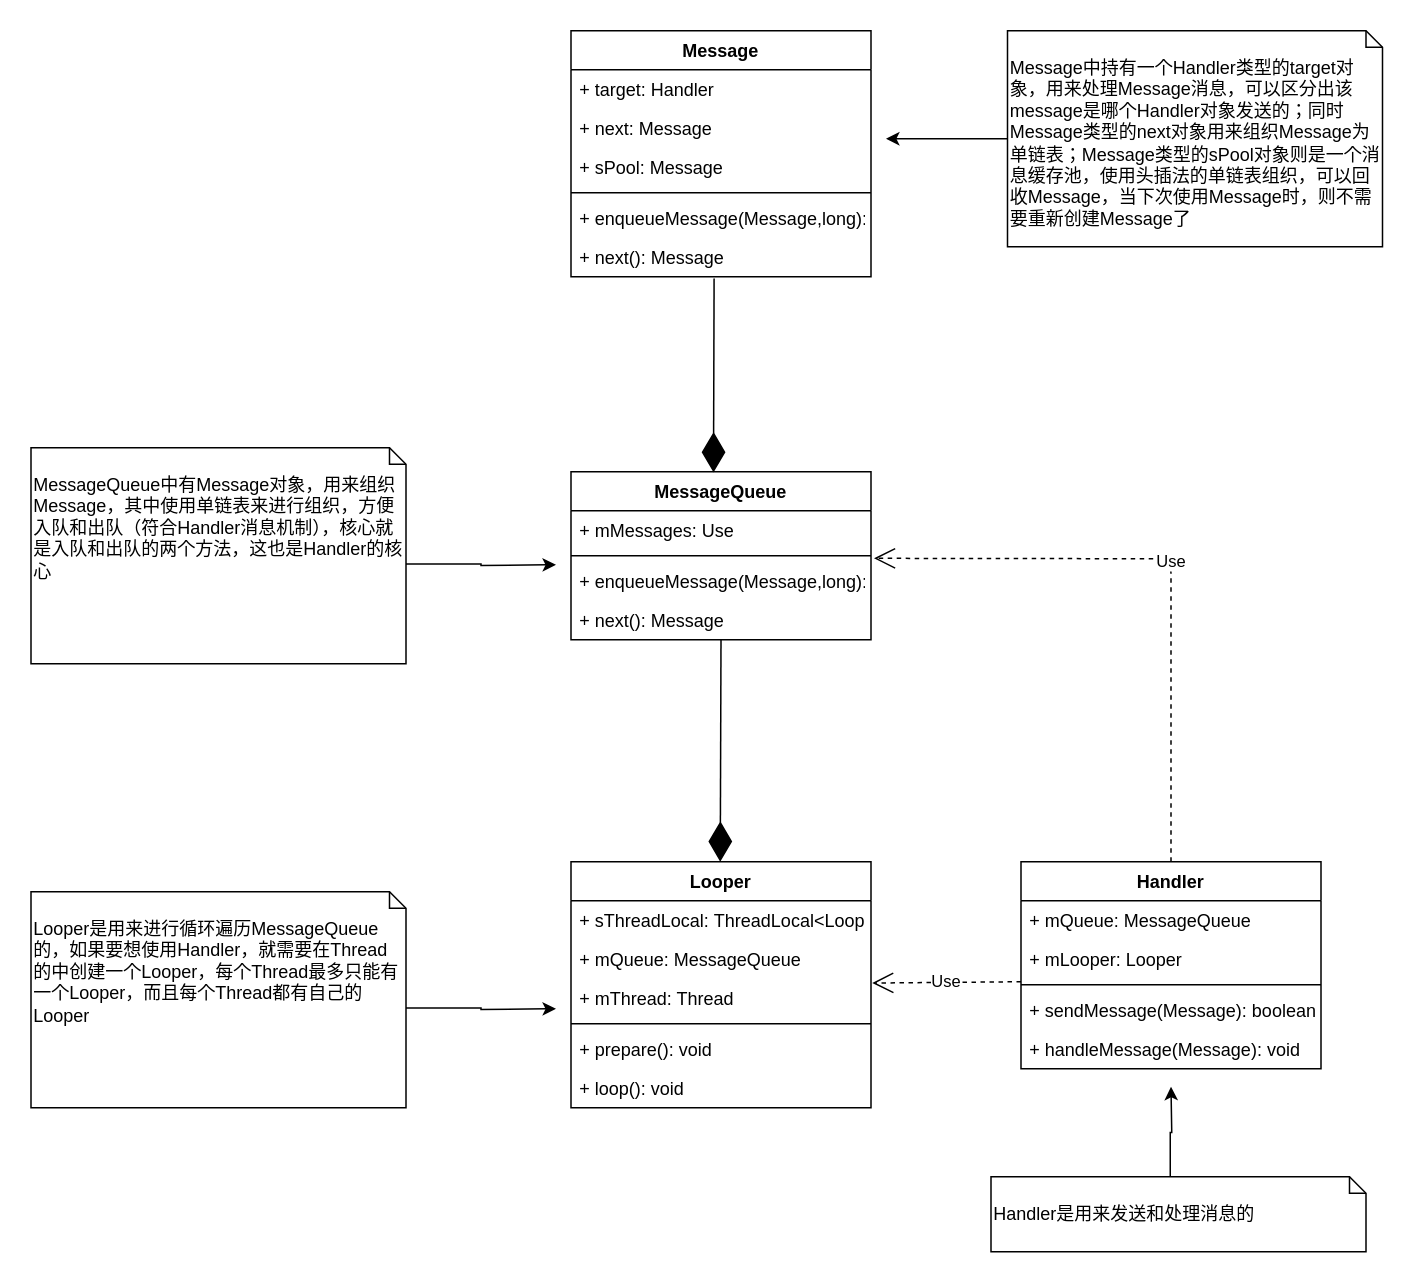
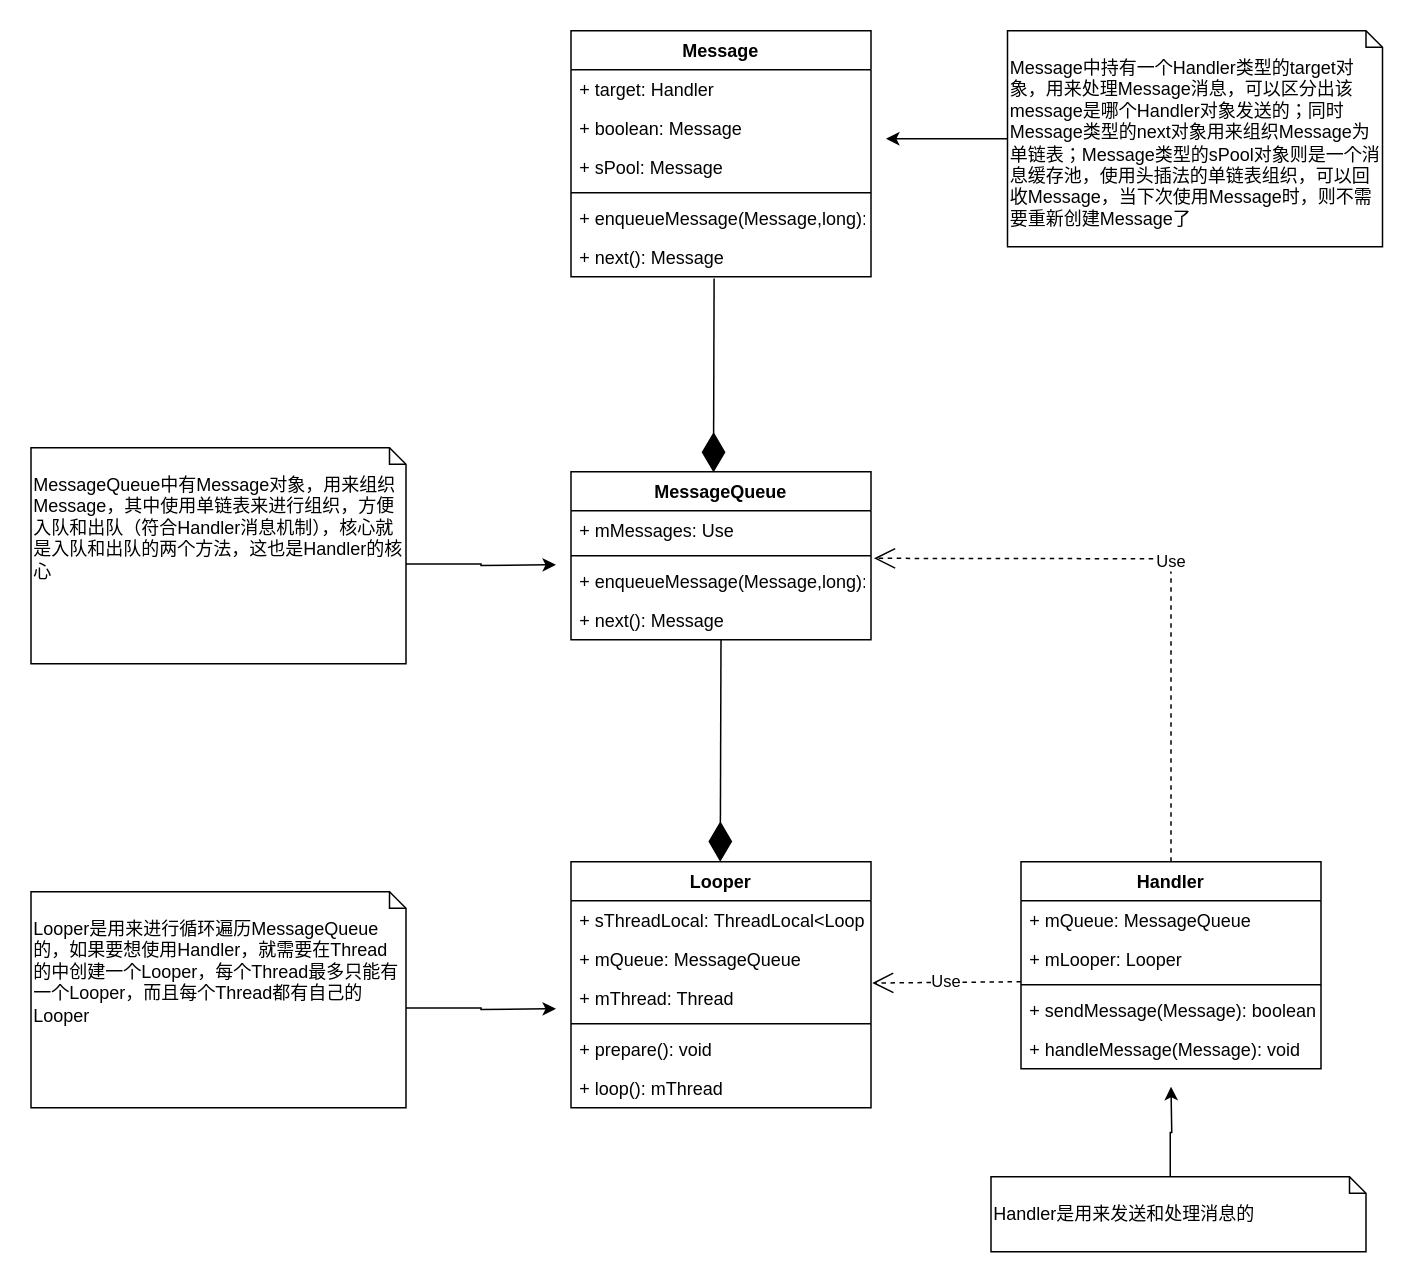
node "+ next: Message": label "+ next: Message" -> "+ boolean: Message"
node "+ loop(): void": label "+ loop(): void" -> "+ loop(): mThread"
